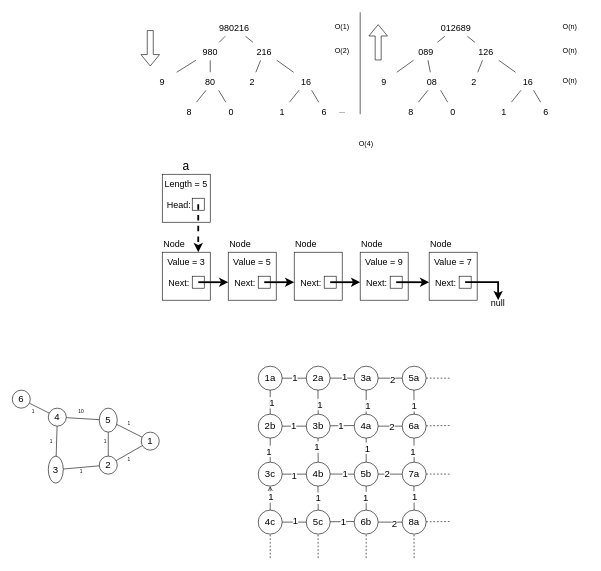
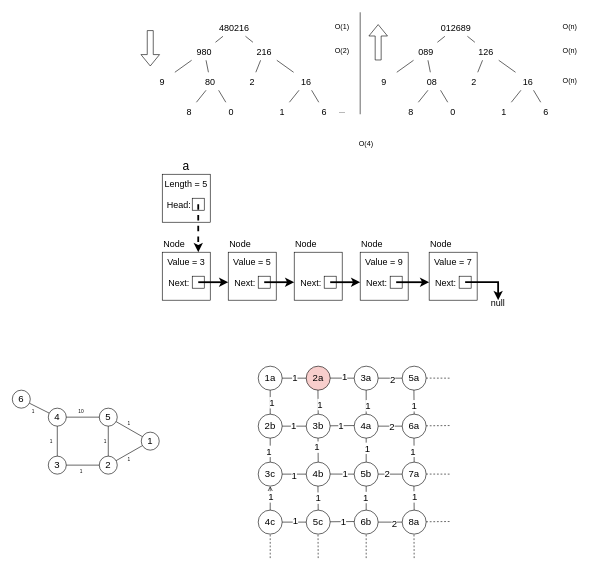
node "980216": label "980216" -> "480216"
node "980": moved (210, 51) -> (204, 51)
node "2a": fillcolor #ffffff -> #f8cecc
node "5": size 18x24 -> 18x18
node "3": size 15x27 -> 18x18
